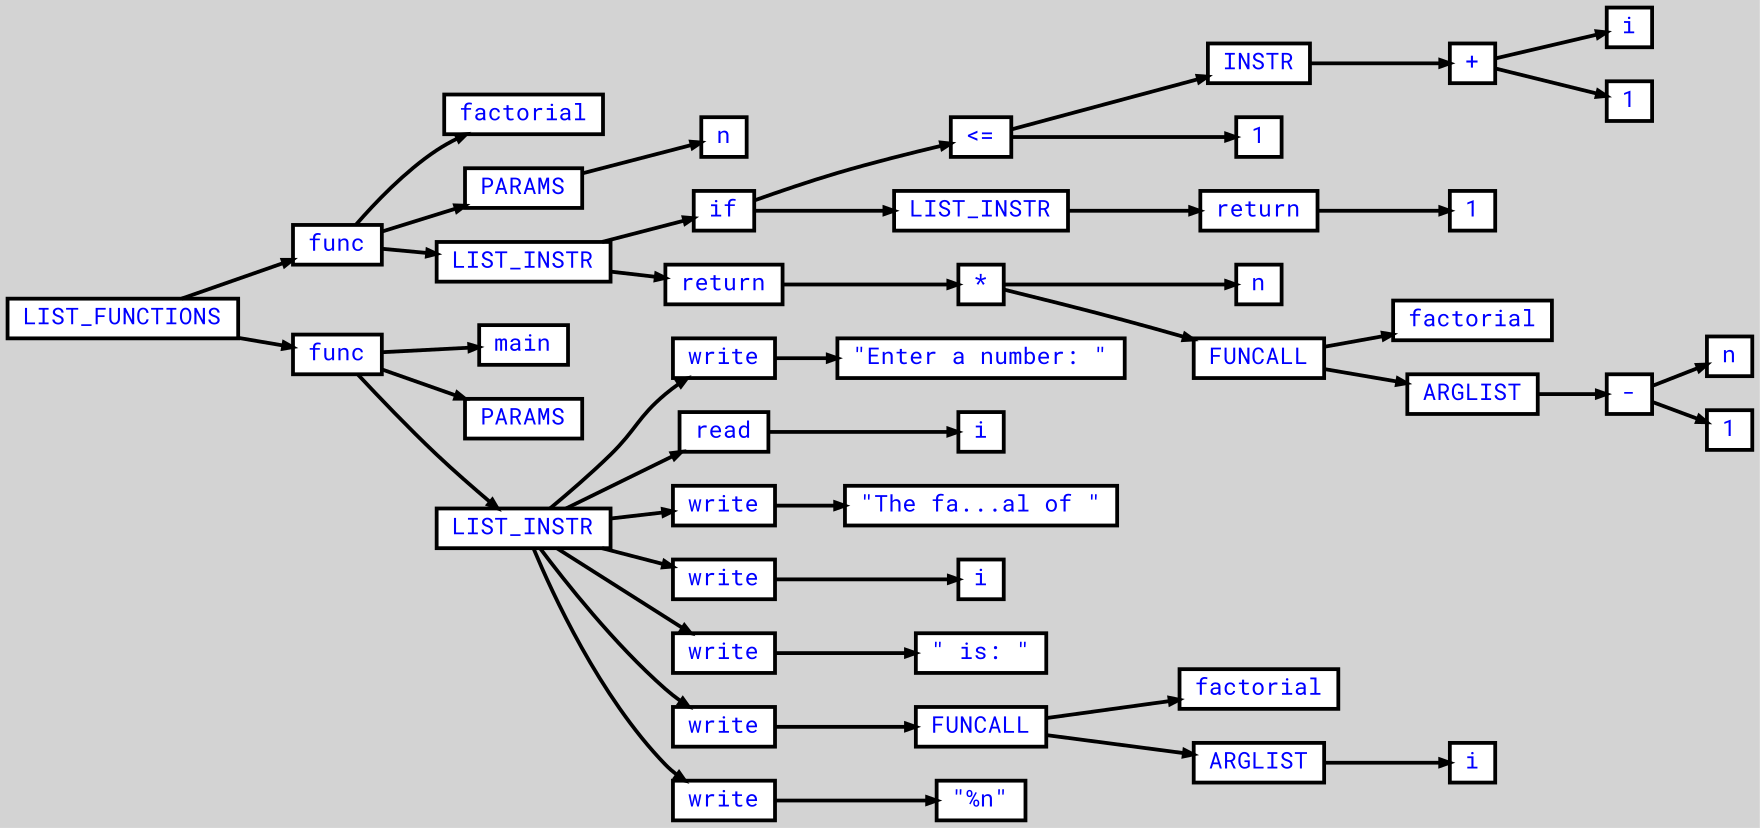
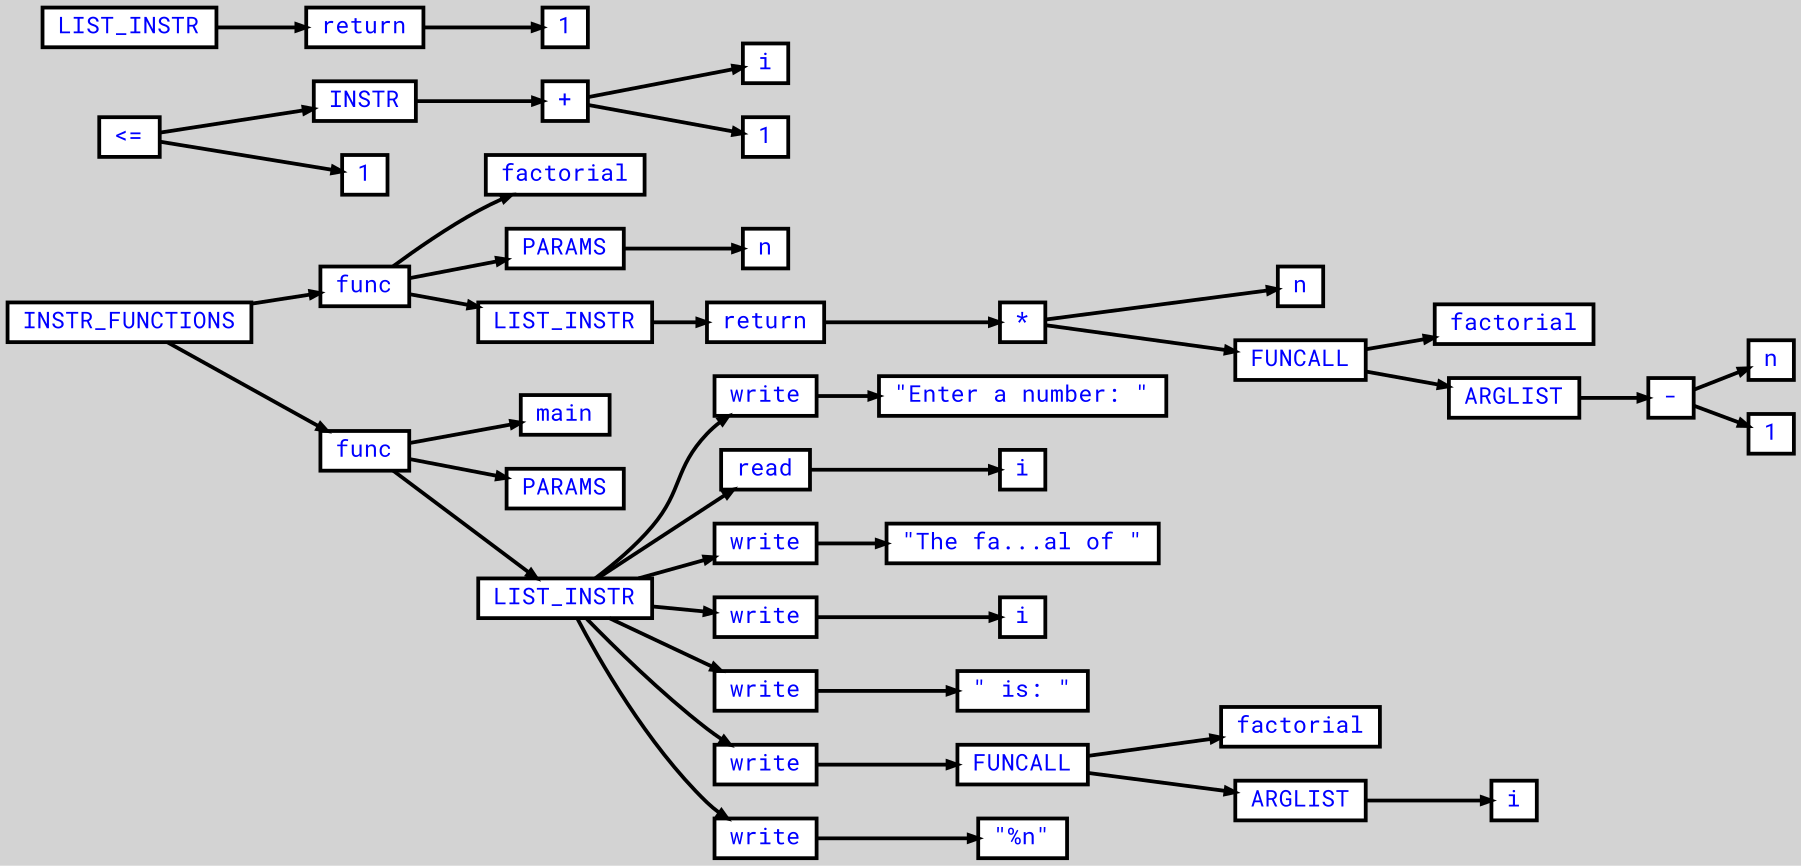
node "if": removed
node "LIST_FUNCTIONS": label "LIST_FUNCTIONS" -> "INSTR_FUNCTIONS"
